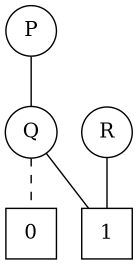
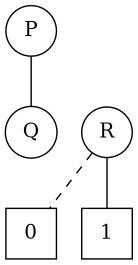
edge "Q" -- "1": removed
edge "Q" -- "0": now "R" -- "0"
